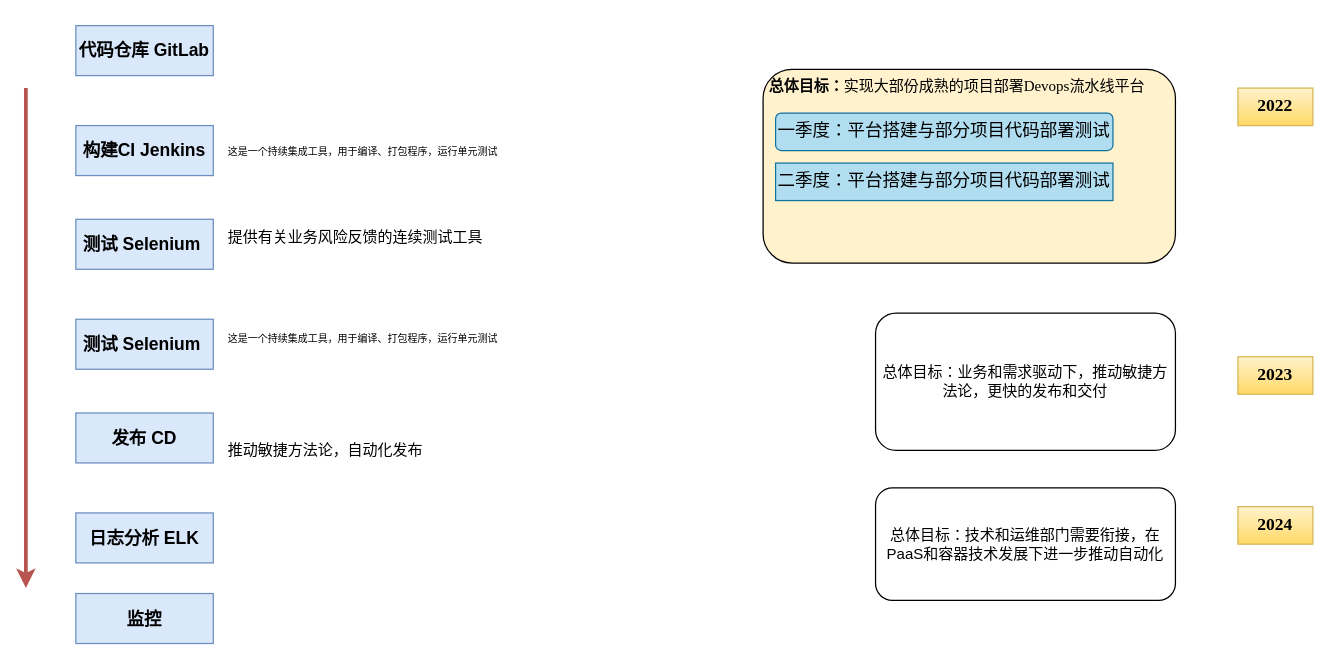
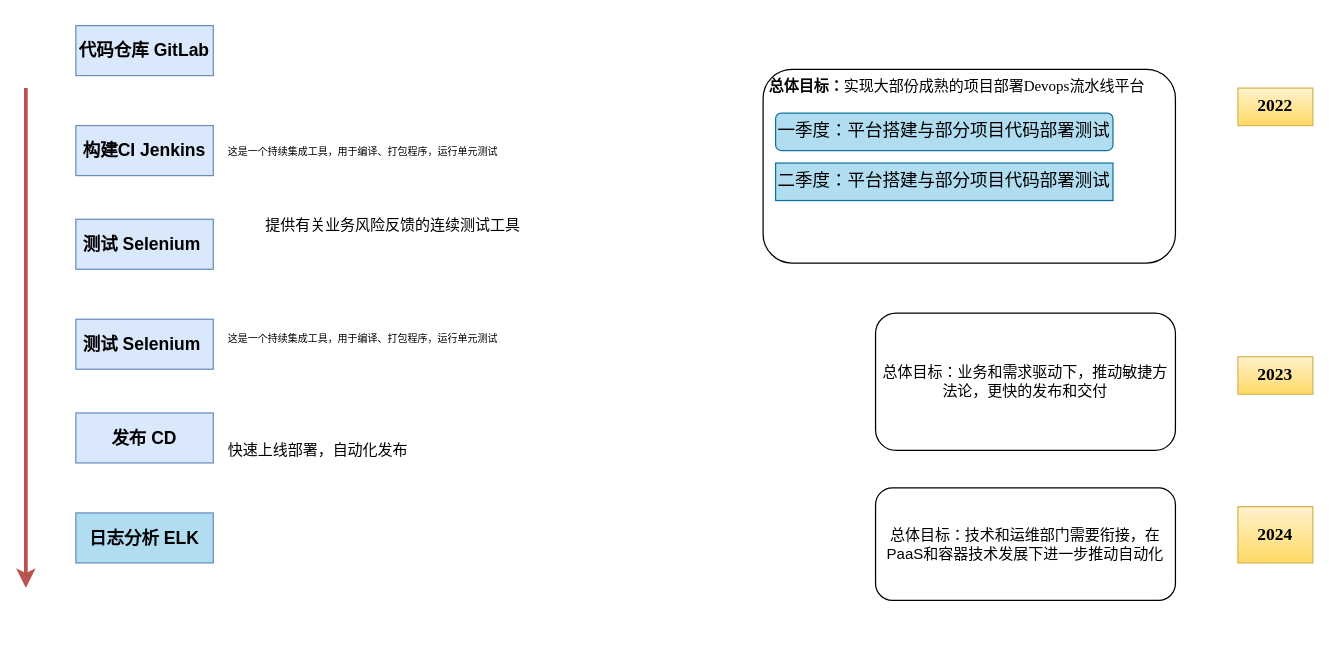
node "总体目标：实现大部份成熟的项目部署Devops流水线平台": fillcolor #fff2cc -> #ffffff
node "提供有关业务风险反馈的连续测试工具": moved (363, 238) -> (401, 226)
node "推动敏捷方法论，自动化发布": label "推动敏捷方法论，自动化发布" -> "快速上线部署，自动化发布"
node "2024": size 75x38 -> 75x56
node "日志分析 ELK": fillcolor #dae8fc -> #b1ddf0
node "监控": removed
